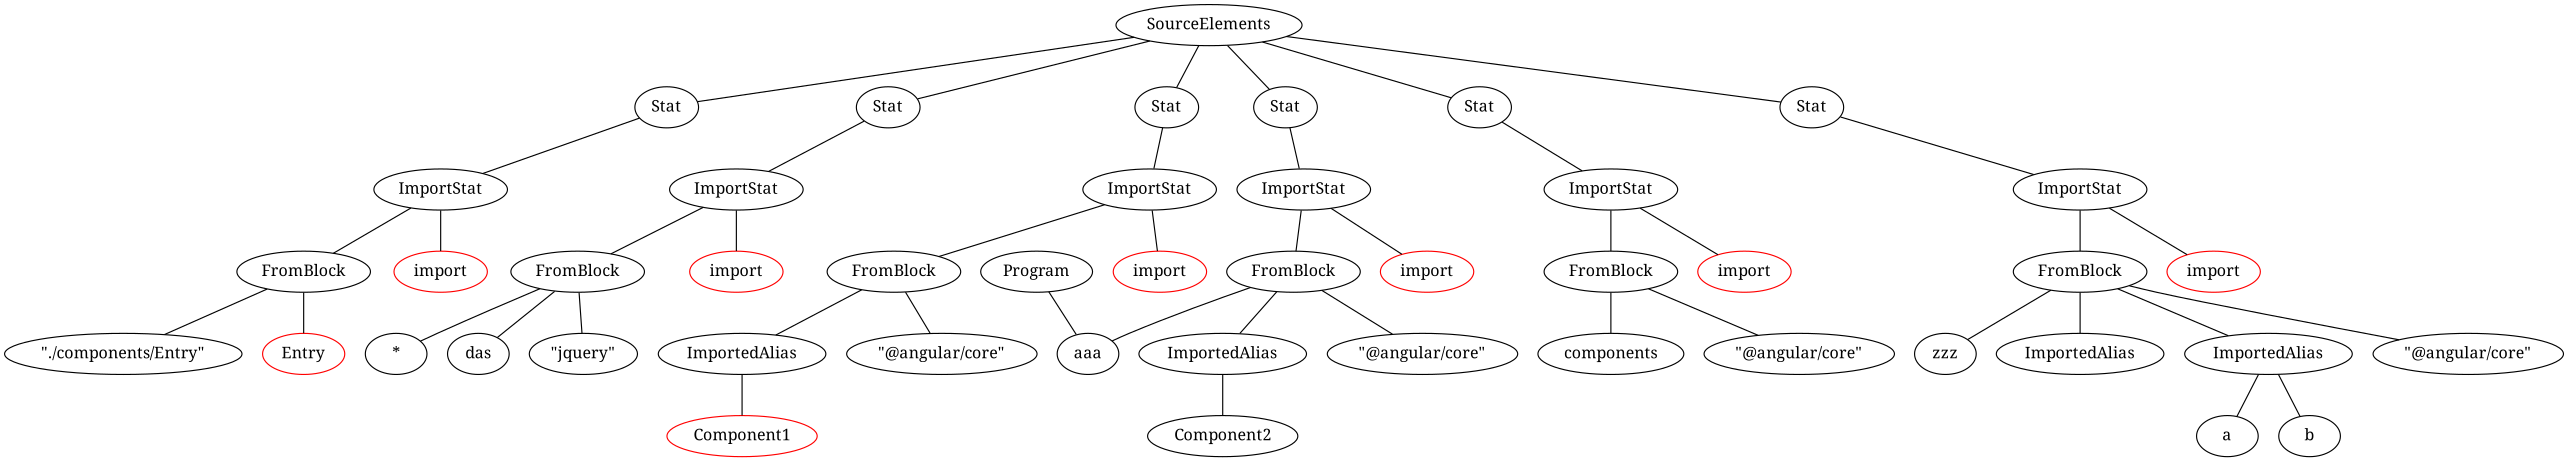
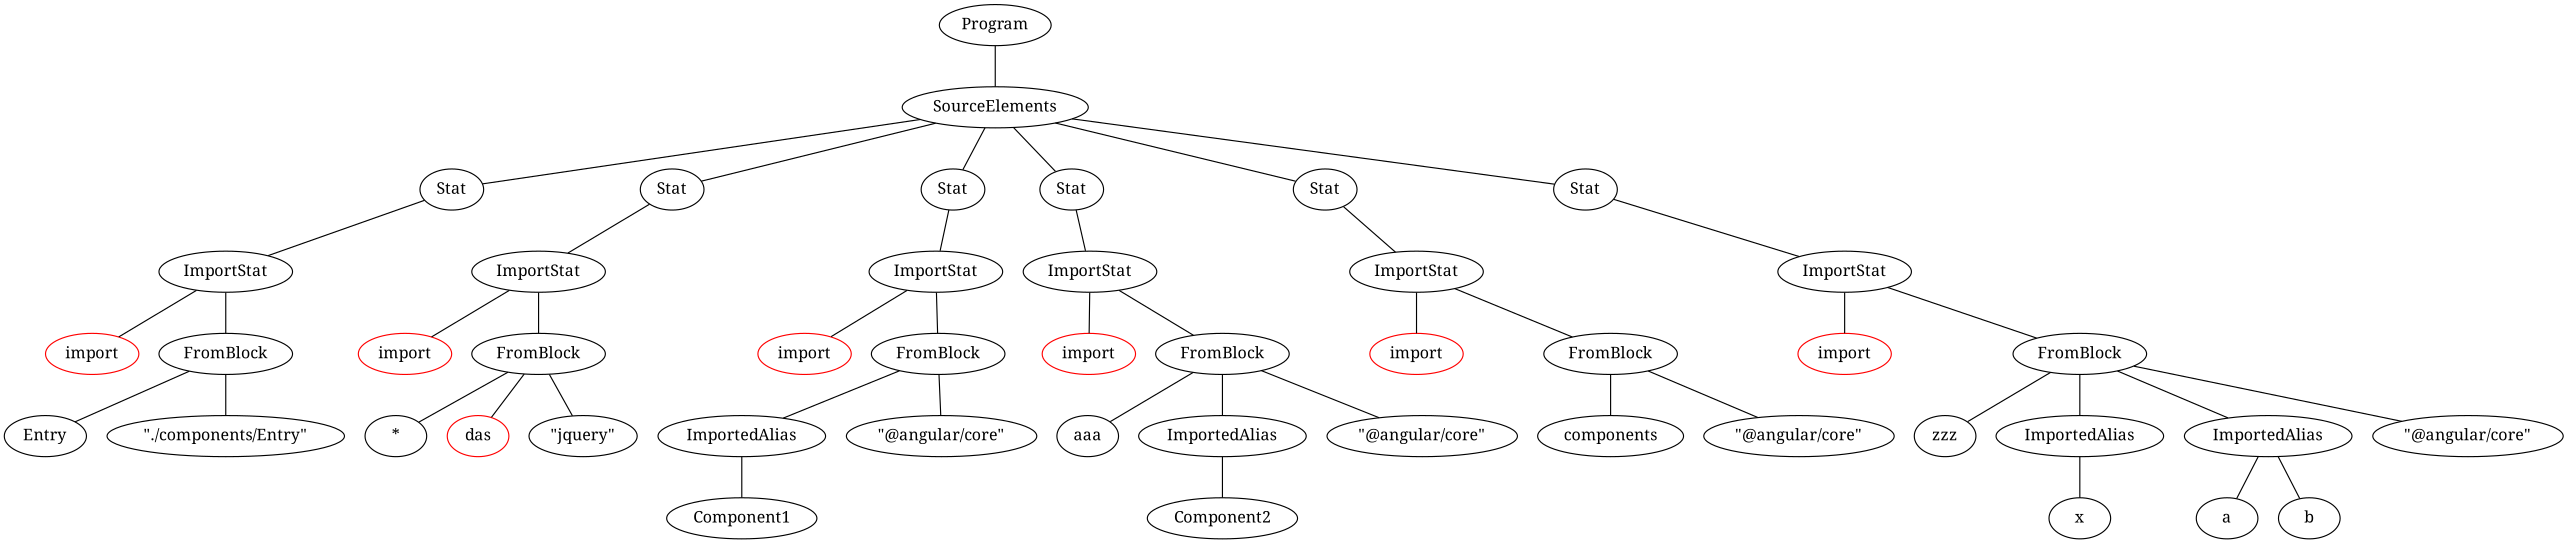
edge "Program" -- "aaa": now "Program" -- "SourceElements"
node "Entry": color red -> black
node "das": color black -> red
node "Component1": color red -> black
node "x": added
